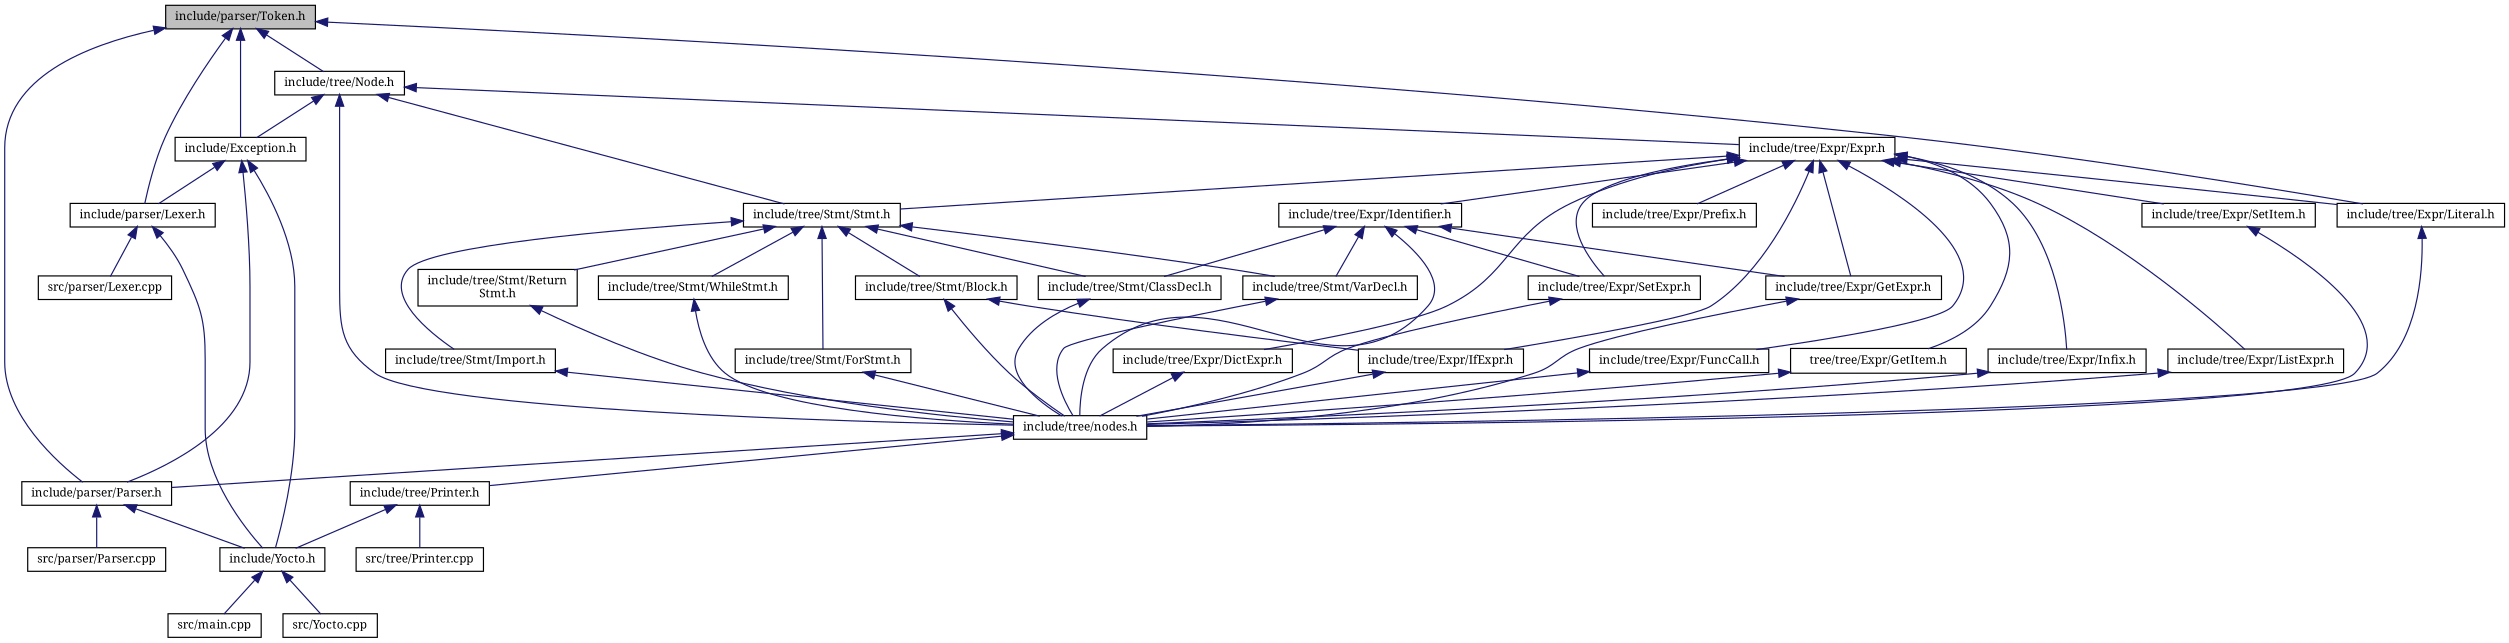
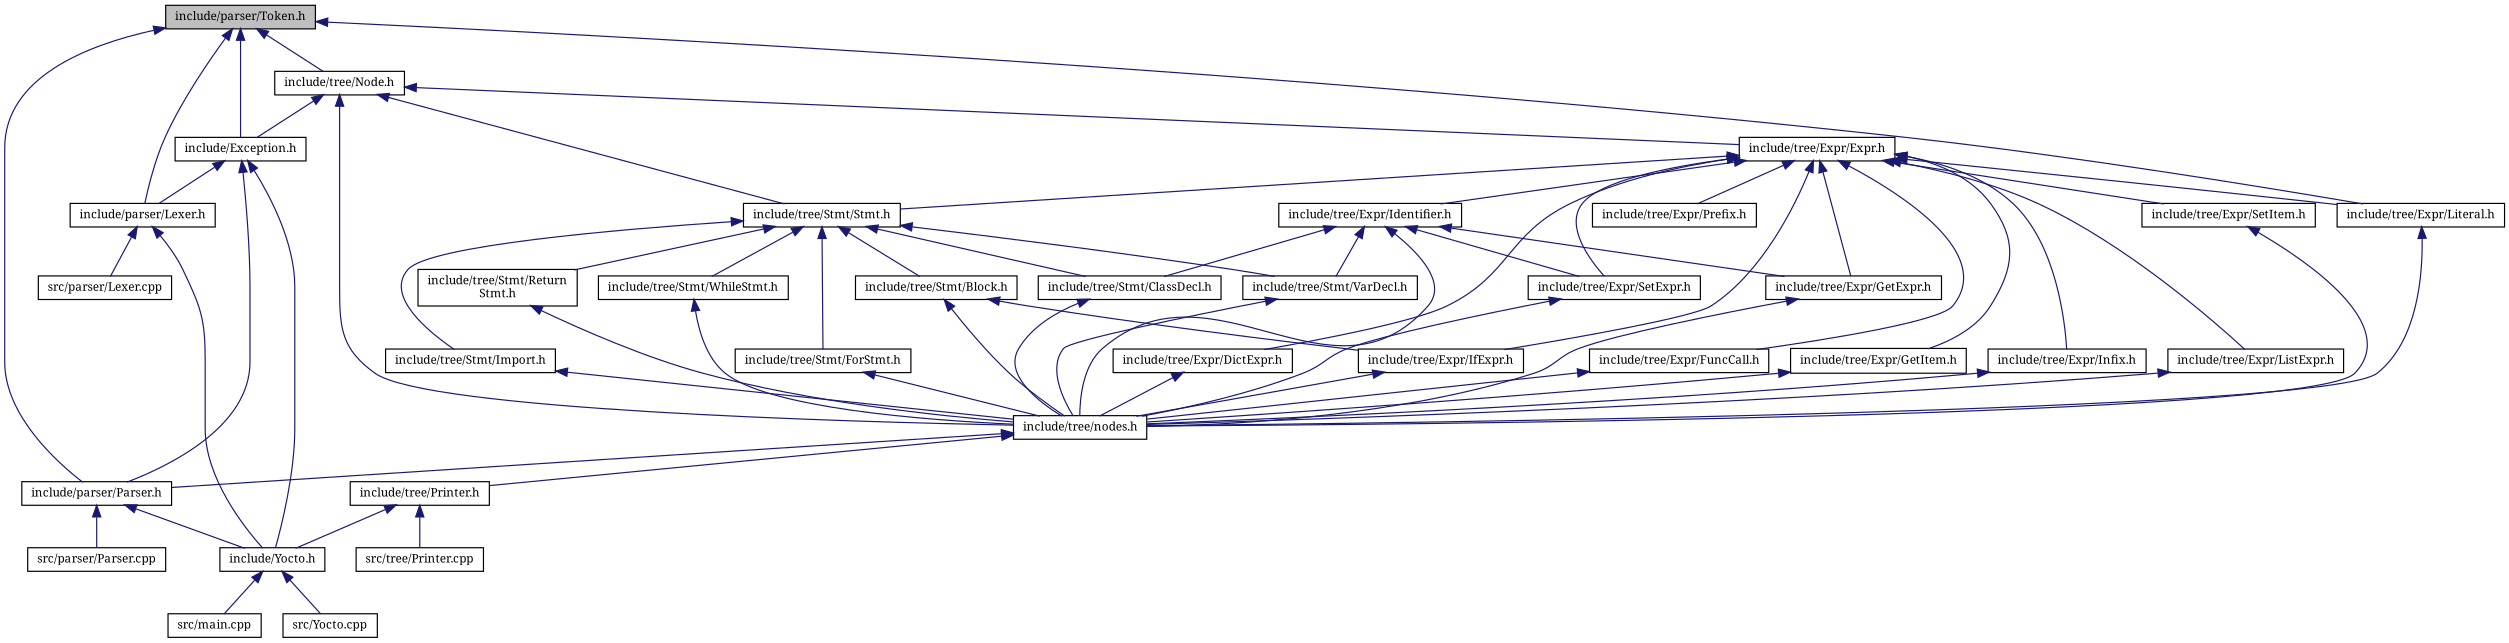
node "tree/tree/Expr/GetItem.h": label "tree/tree/Expr/GetItem.h" -> "include/tree/Expr/GetItem.h"
